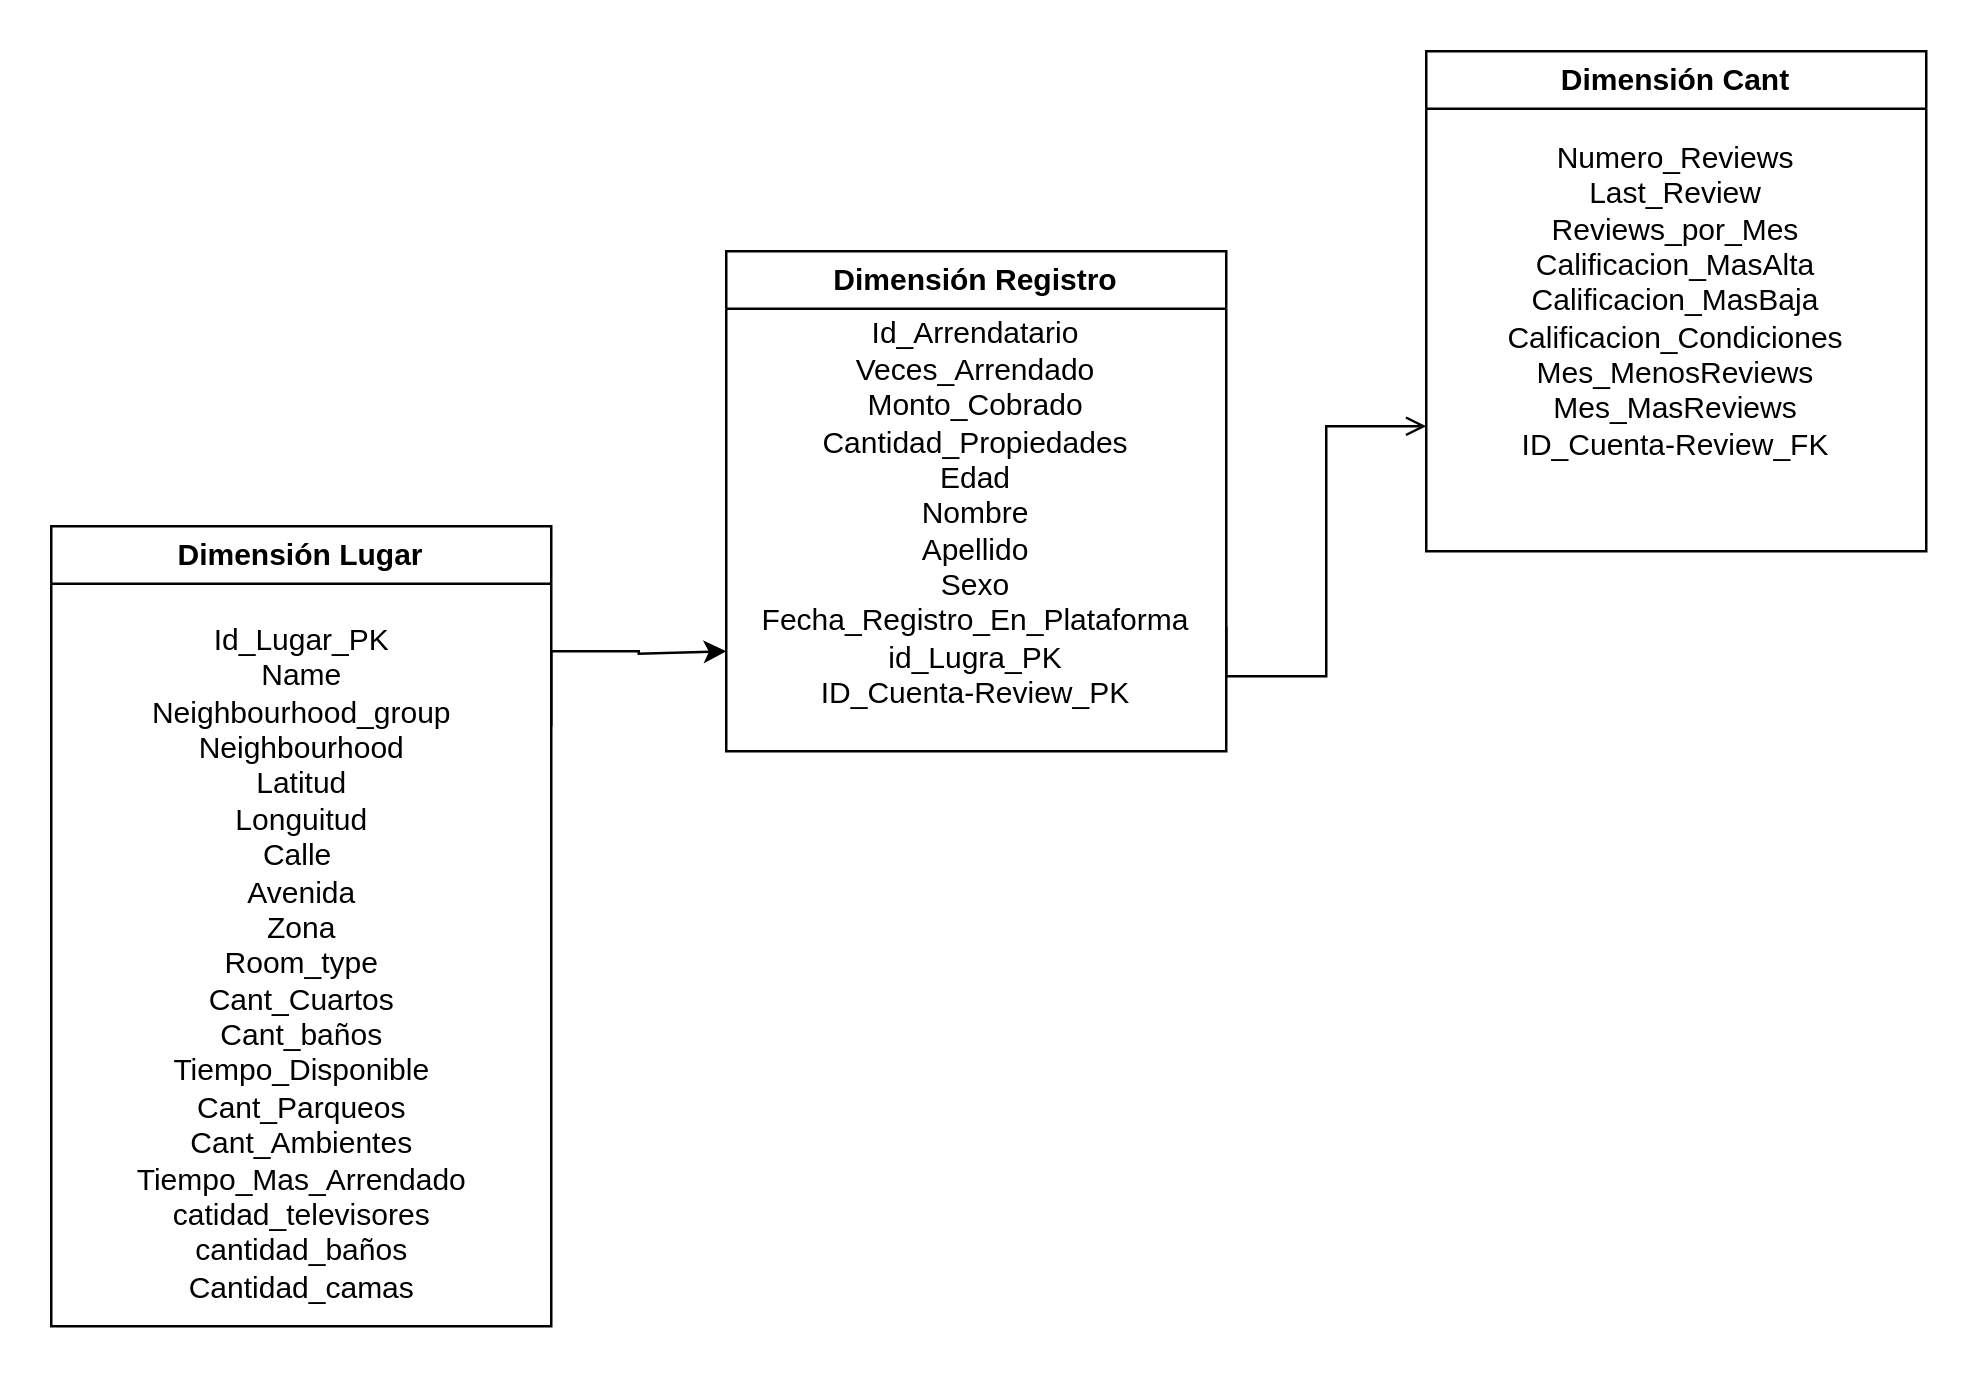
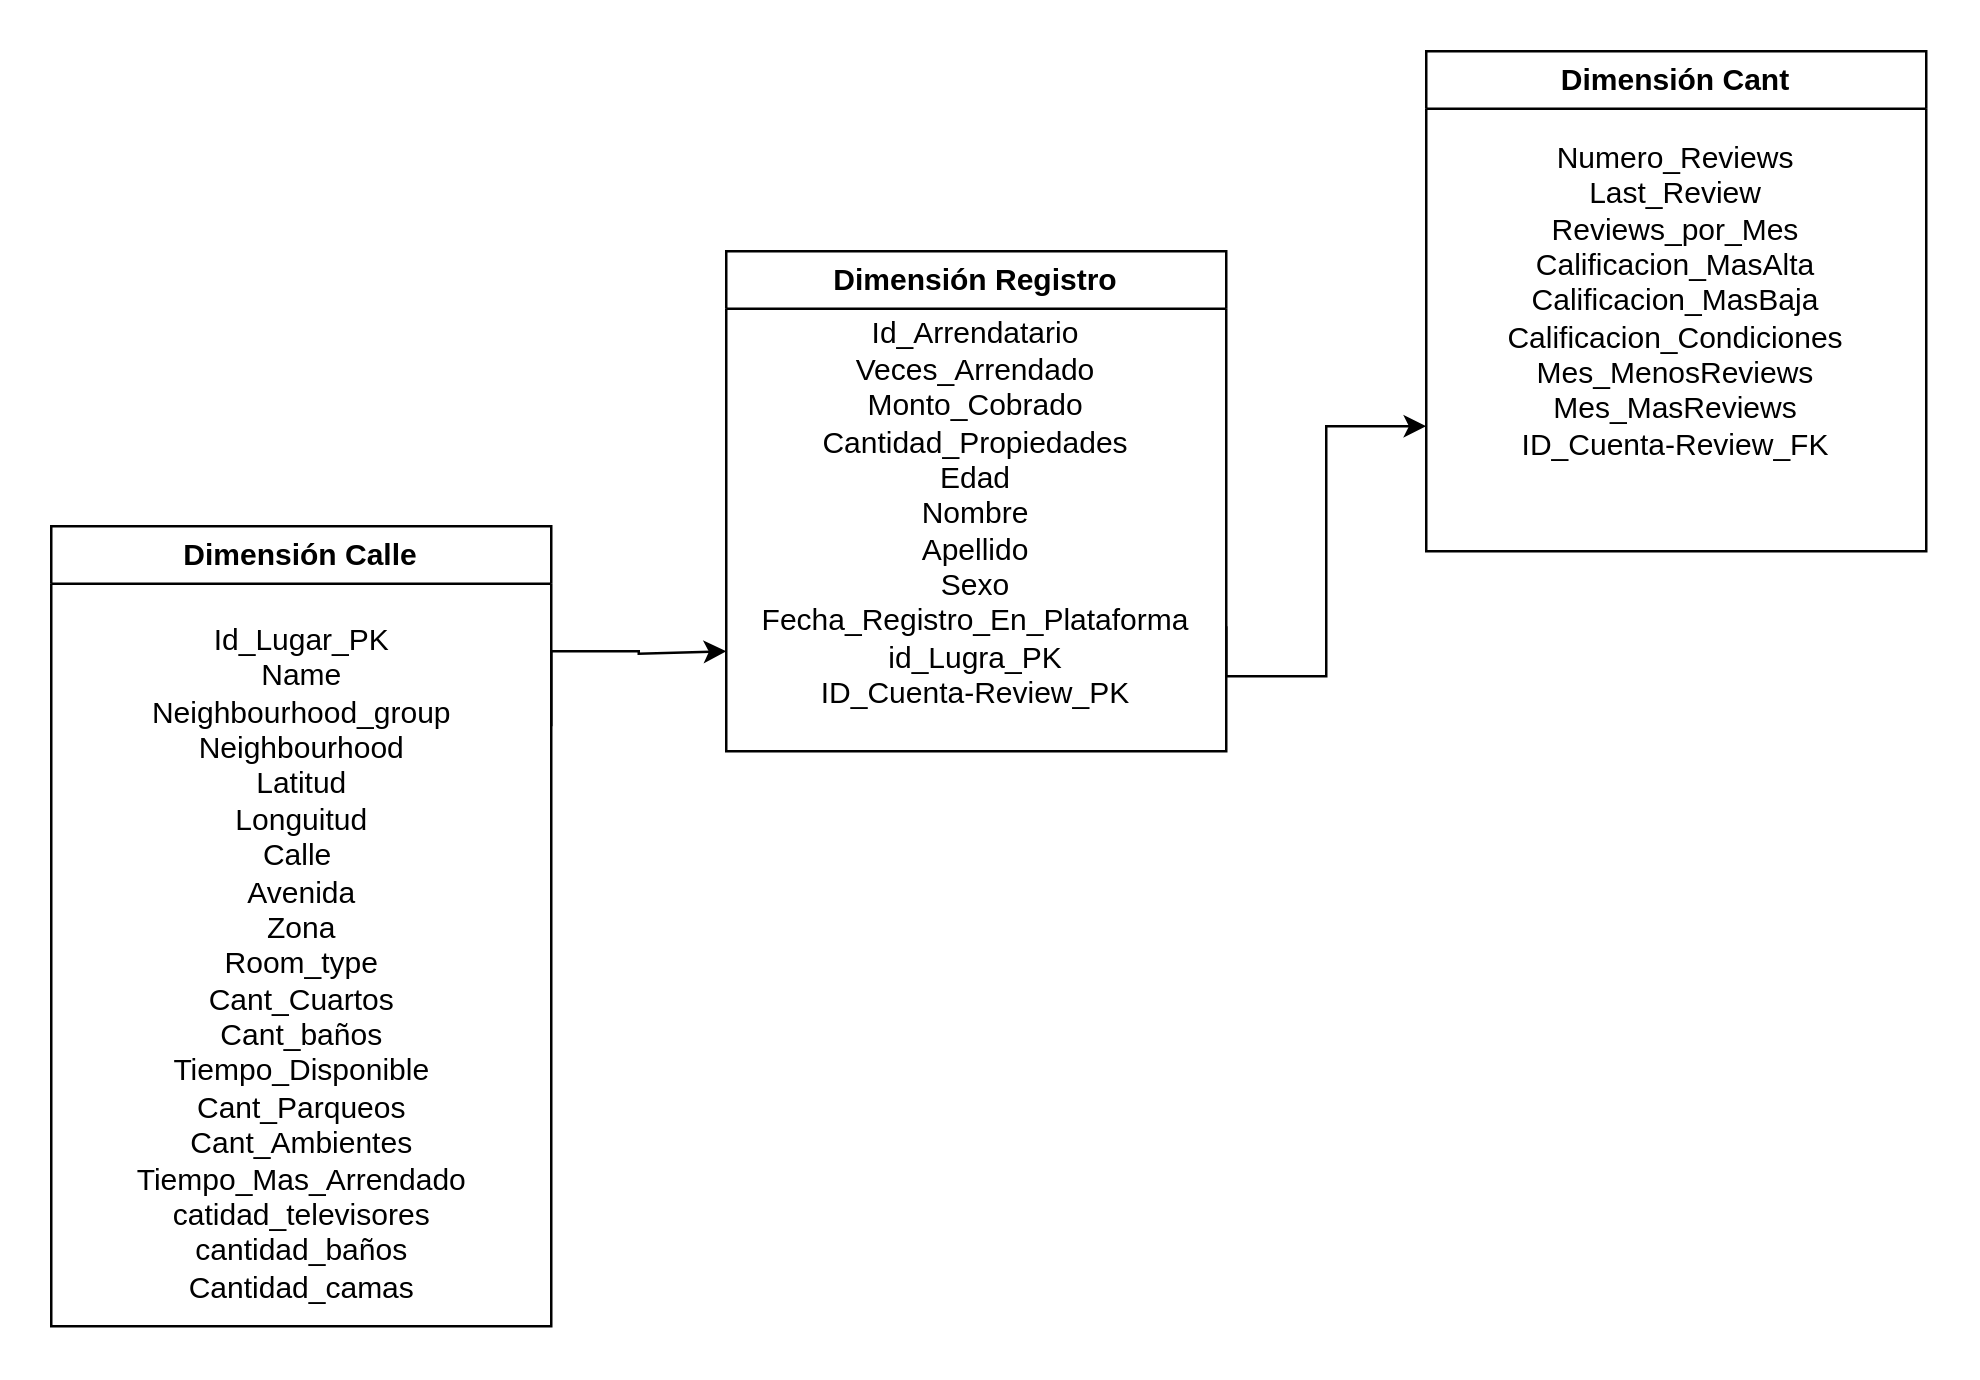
edge "Dimensión Registro" -> "Dimensión Cant": arrowhead open -> classic
node "Dimensión Lugar": label "Dimensión Lugar" -> "Dimensión Calle"
